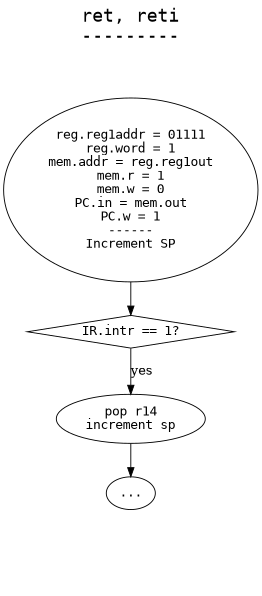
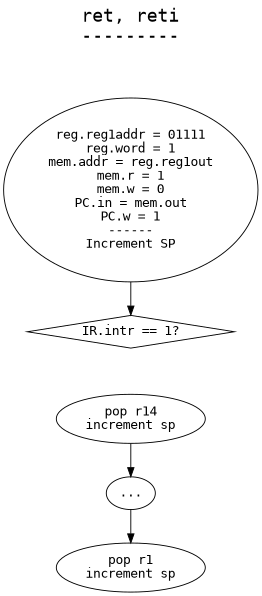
edge "IR.intr == 1?" -> "pop r14 increment sp": removed, label "yes"
node "pop r1 increment sp": added
